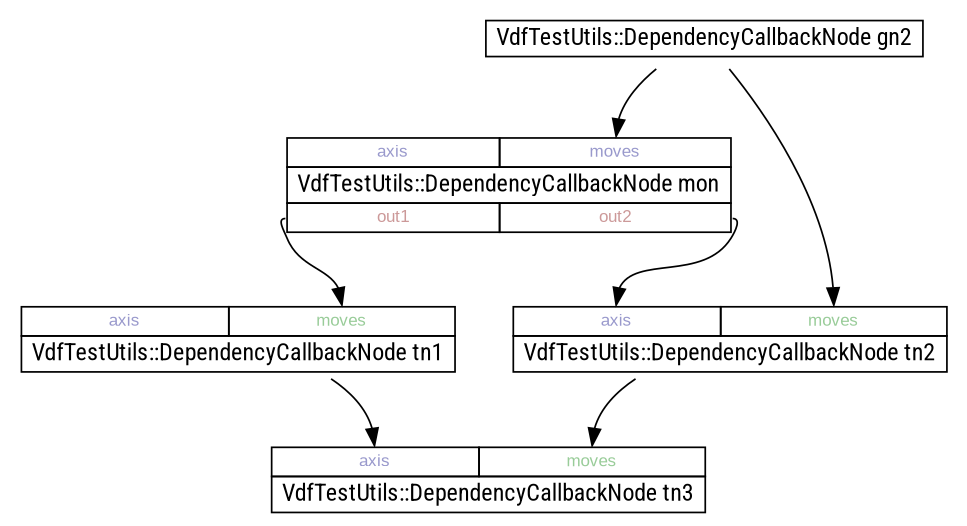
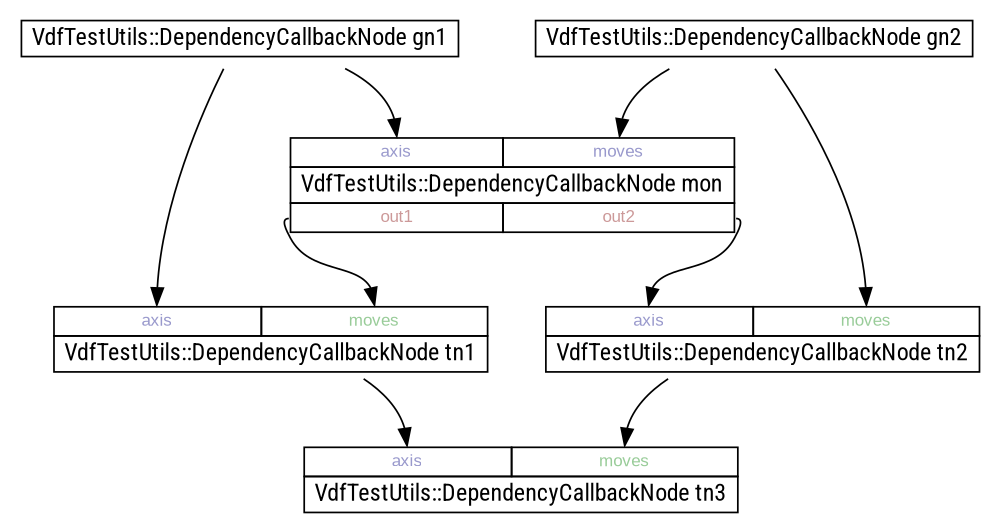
node "VdfTestUtils::DependencyCallbackNode gn1": added
